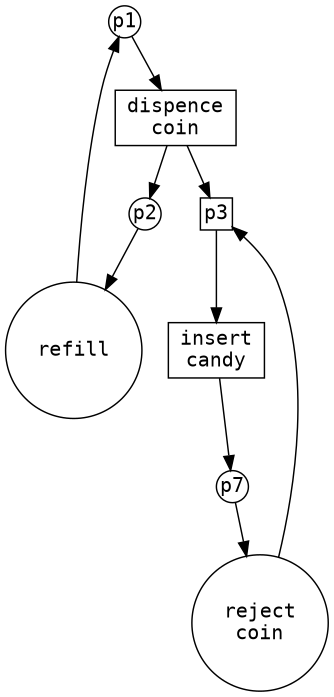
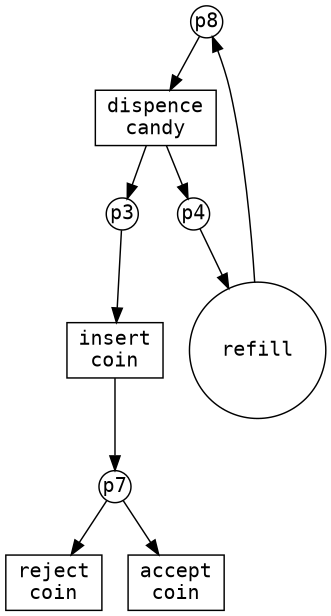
node "p1": label "p1" -> "p8"
node "dispence coin": label "dispence coin" -> "dispence candy"
node "p2": label "p2" -> "p4"
node "p3": shape box -> circle
node "insert candy": label "insert candy" -> "insert coin"
edge "reject coin" -> "p3": removed
node "accept coin": added
node "reject coin": shape circle -> box
